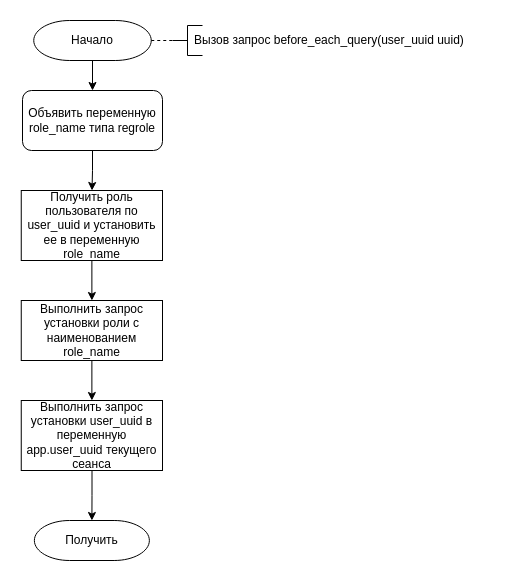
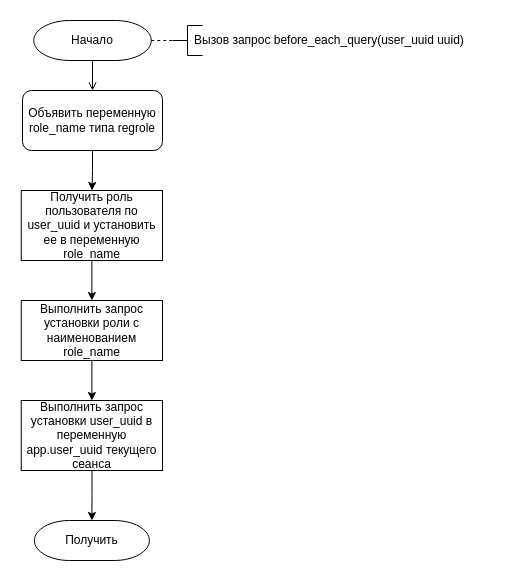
edge "Начало" -> "Объявить переменную role_name типа regrole": arrowhead classic -> open
